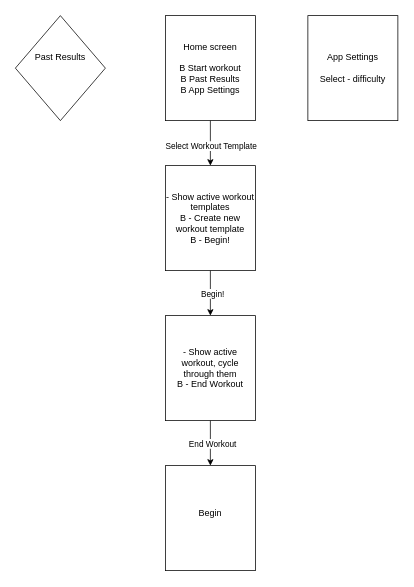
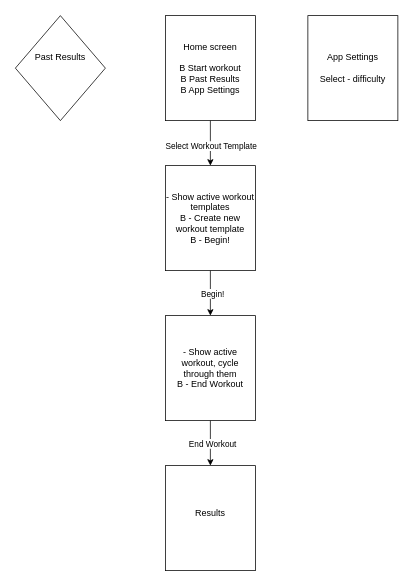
node "Begin": label "Begin" -> "Results"
